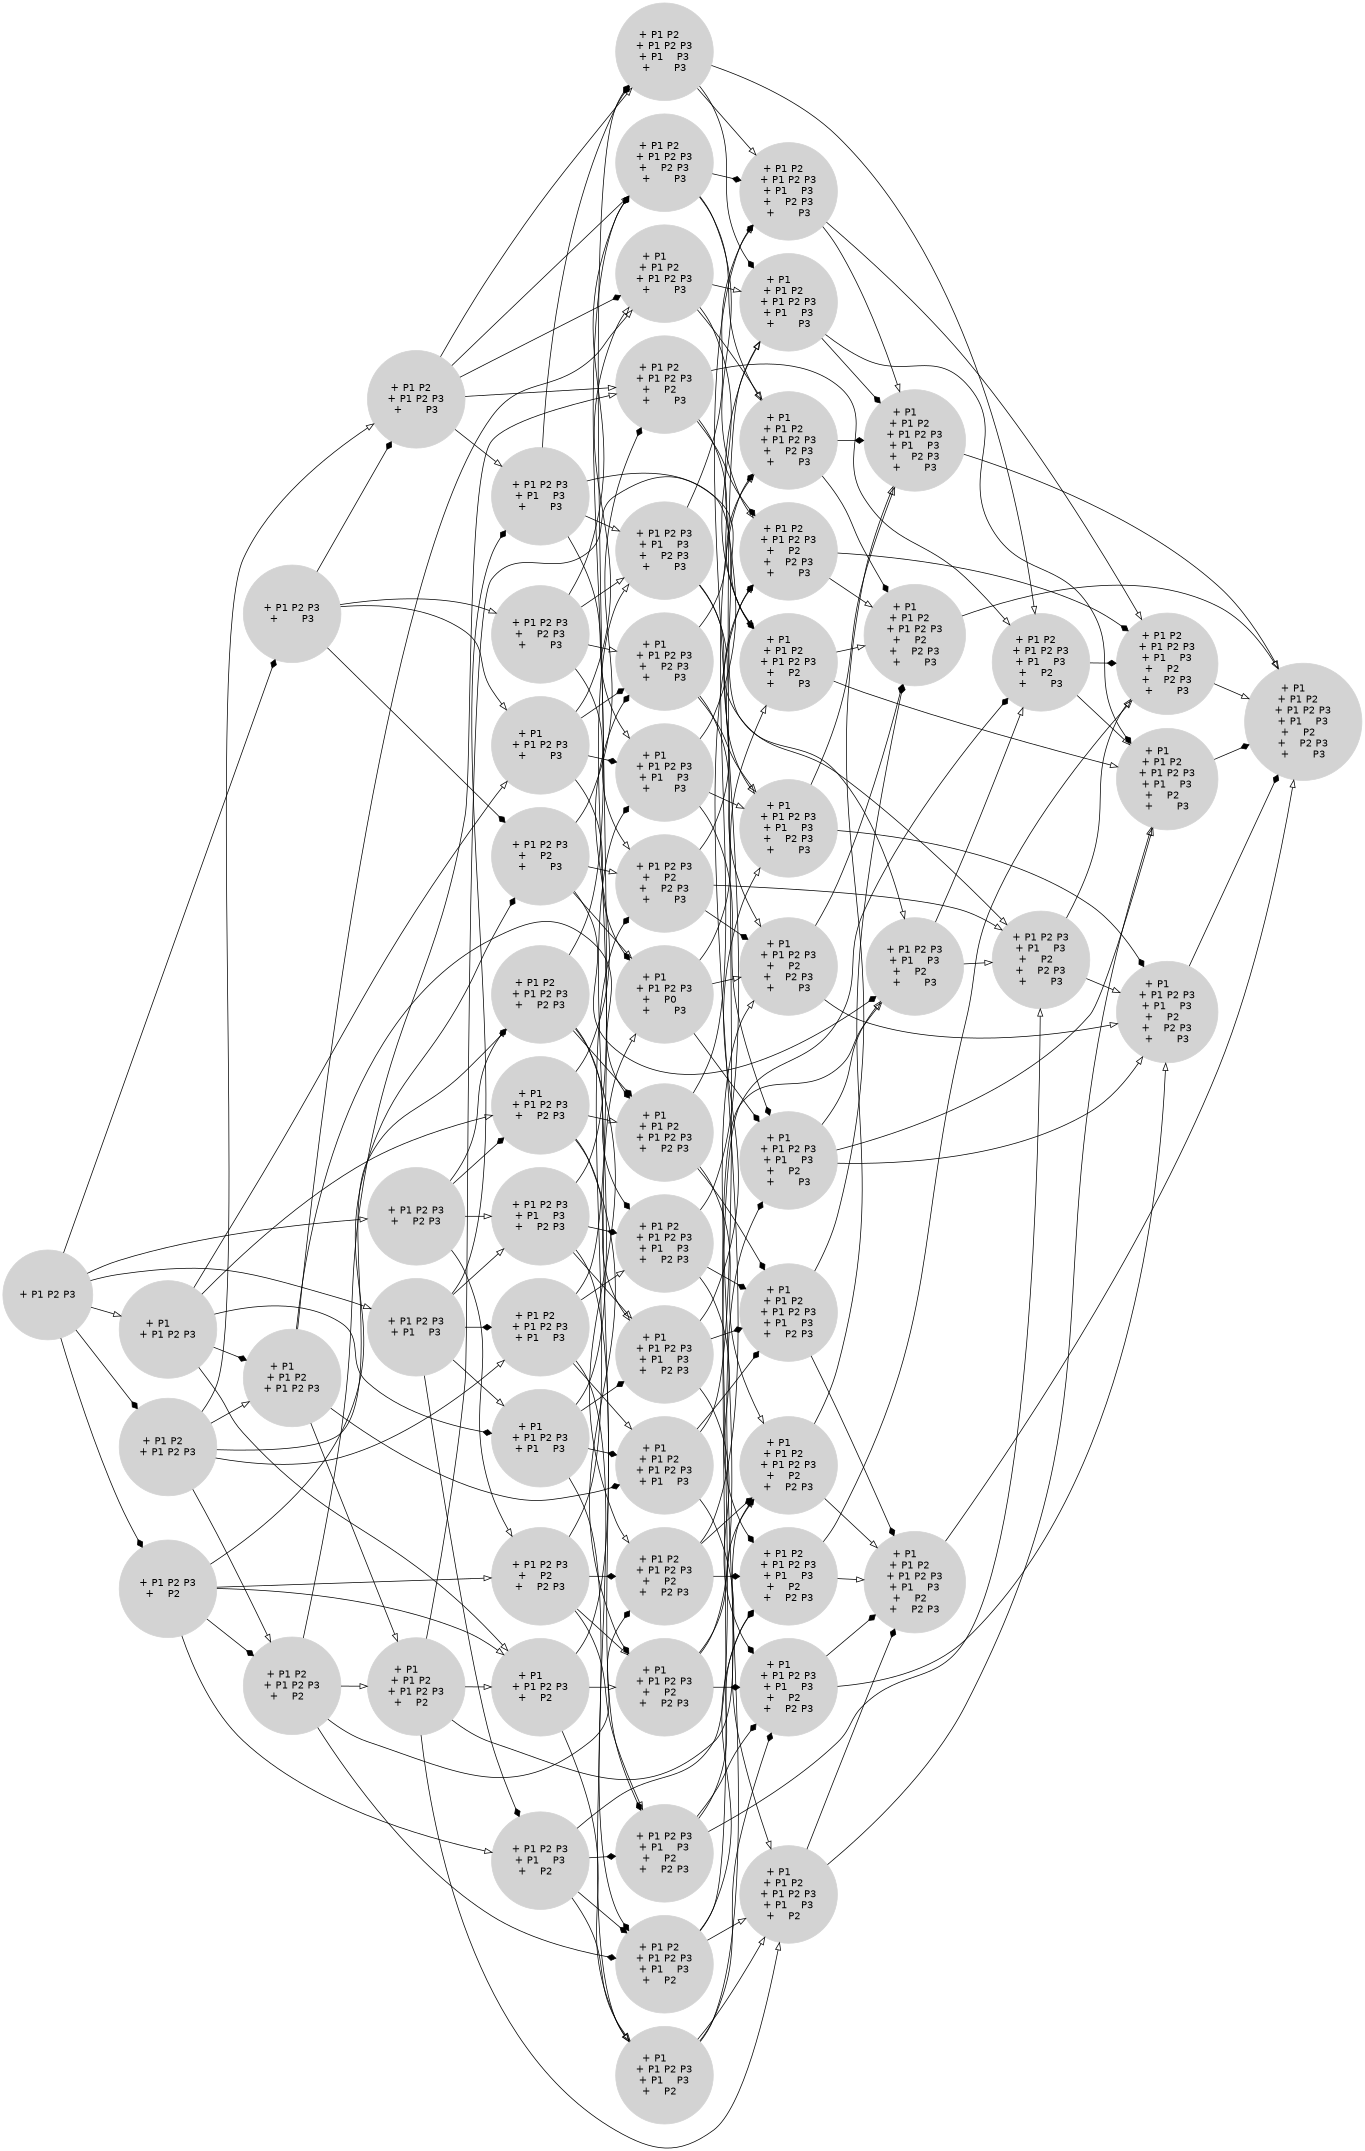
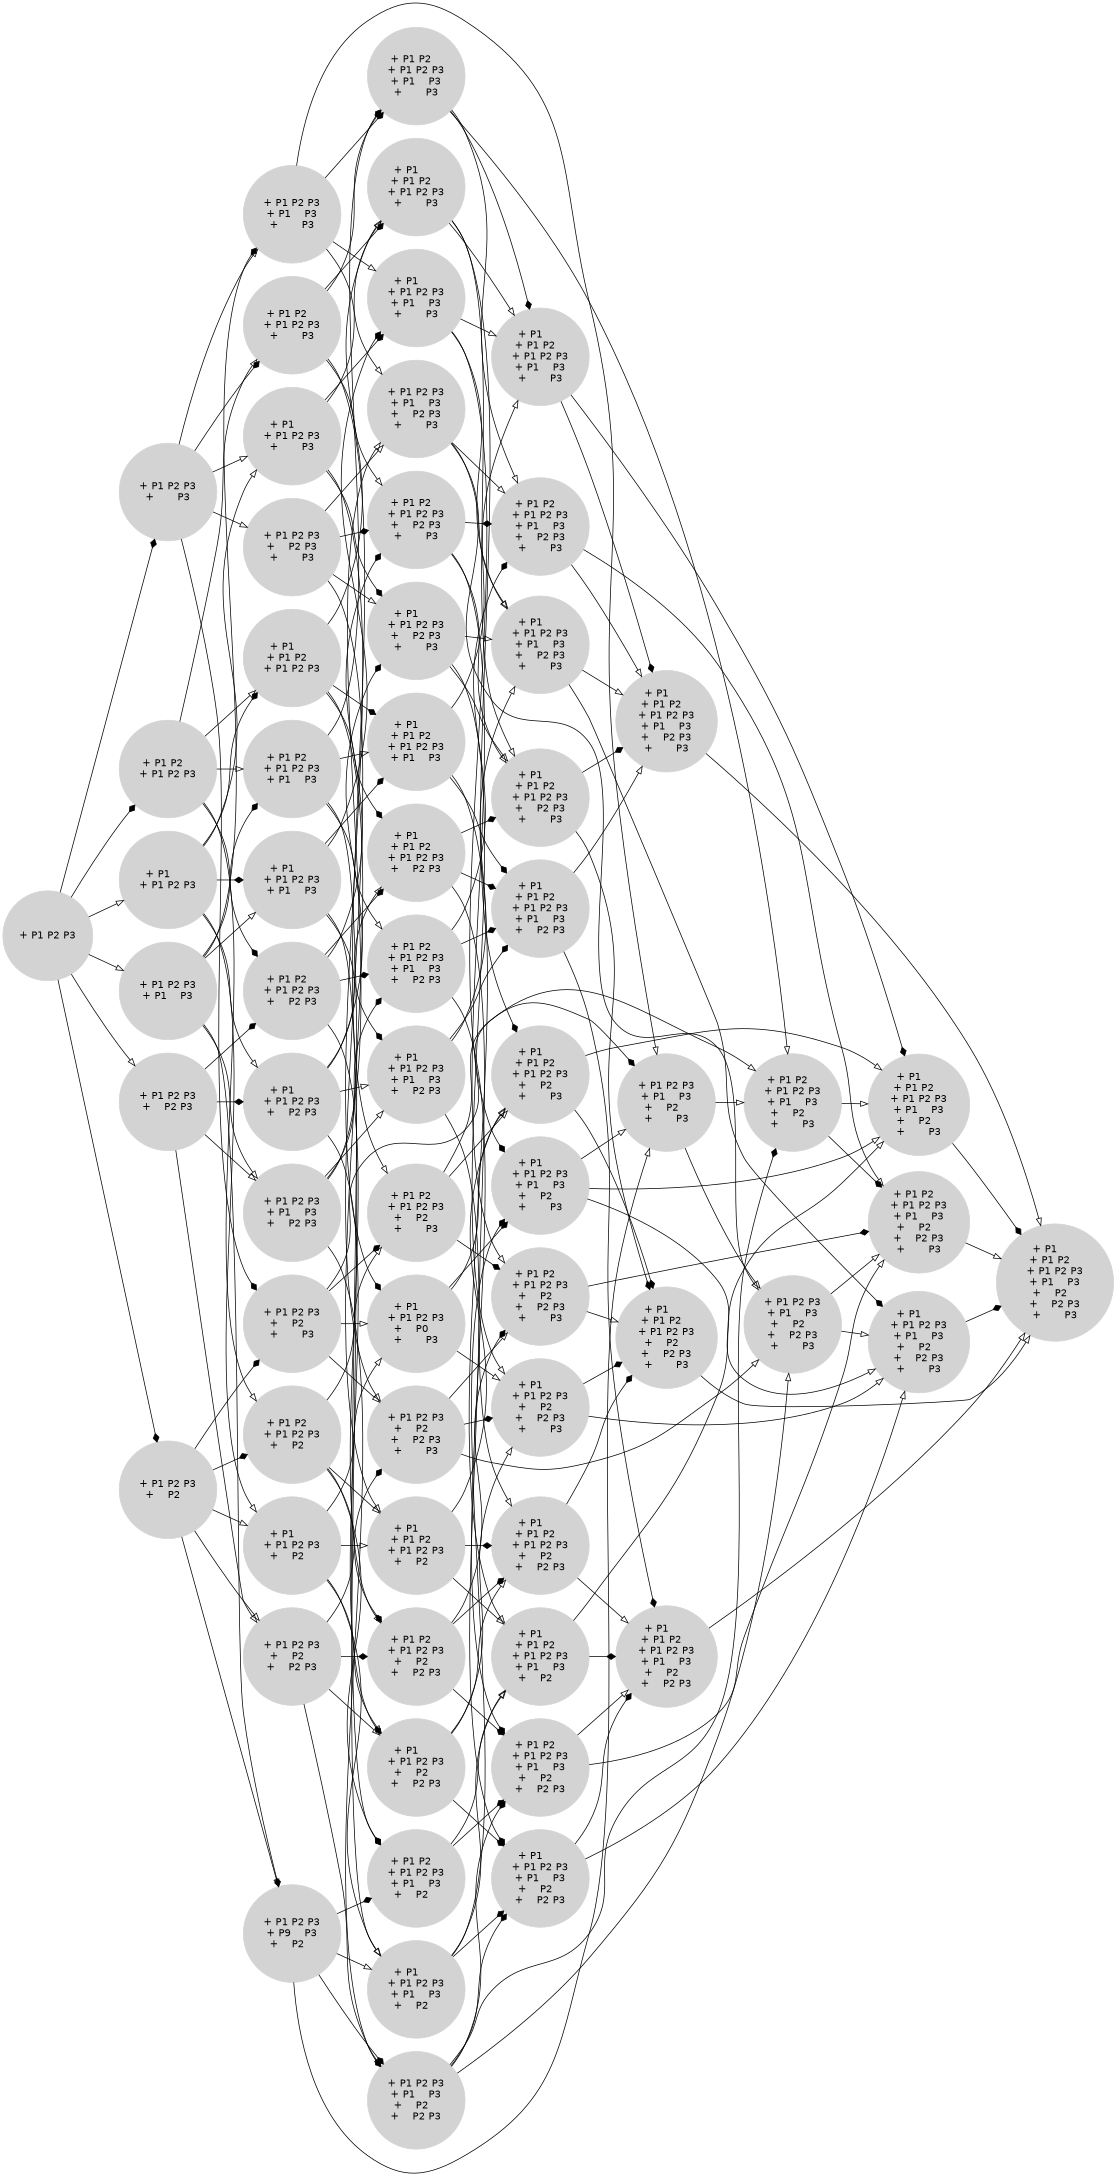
edge "+ P1 P2 + P1 P2 P3 +       P3" -> "+ P1 P2 P3 + P1    P3 +       P3": now "+ P1 P2 P3 +       P3" -> "+ P1 P2 P3 + P1    P3 +       P3"
edge "+ P1 + P1 P2 + P1 P2 P3 +    P2 +       P3" -> "+ P1 + P1 P2 + P1 P2 P3 +    P2 +    P2 P3 +       P3": arrowhead onormal -> diamond
edge "+ P1 P2 + P1 P2 P3 + P1    P3 +    P2" -> "+ P1 P2 + P1 P2 P3 + P1    P3 +    P2 +       P3": now "+ P1 P2 P3 + P1    P3 +    P2 +    P2 P3" -> "+ P1 P2 + P1 P2 P3 + P1    P3 +    P2 +       P3"
edge "+ P1 P2 + P1 P2 P3" -> "+ P1 P2 + P1 P2 P3 +    P2 P3": arrowhead onormal -> diamond
edge "+ P1 + P1 P2 + P1 P2 P3 +    P2" -> "+ P1 + P1 P2 P3 +    P2": reversed
node "+ P1 P2 P3 + P1    P3 +    P2": label "+ P1 P2 P3 + P1    P3 +    P2" -> "+ P1 P2 P3 + P9    P3 +    P2"
